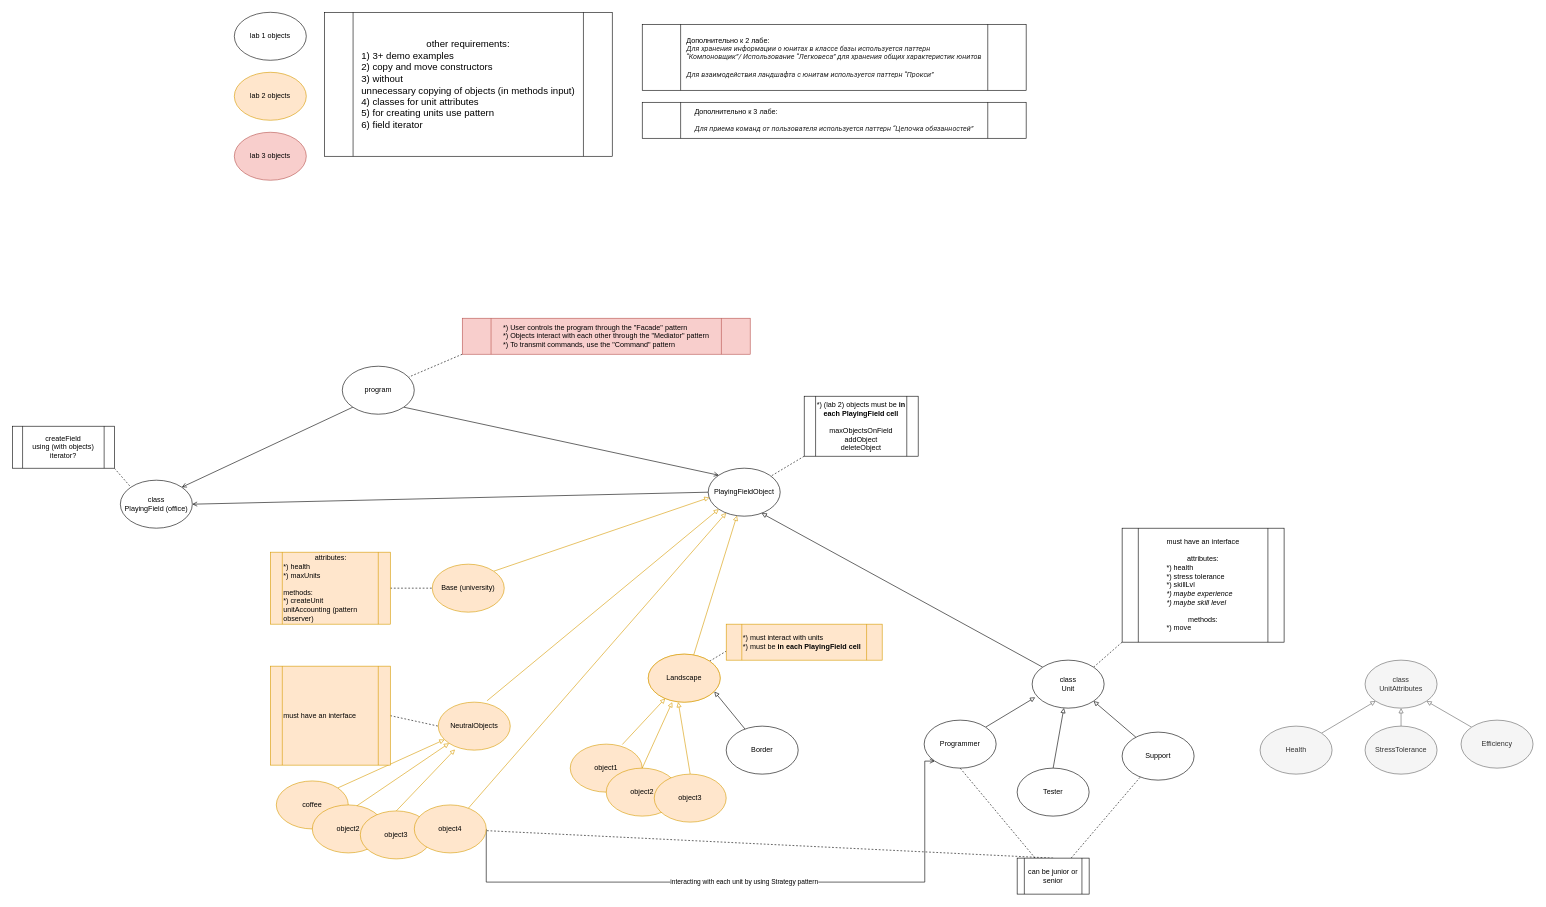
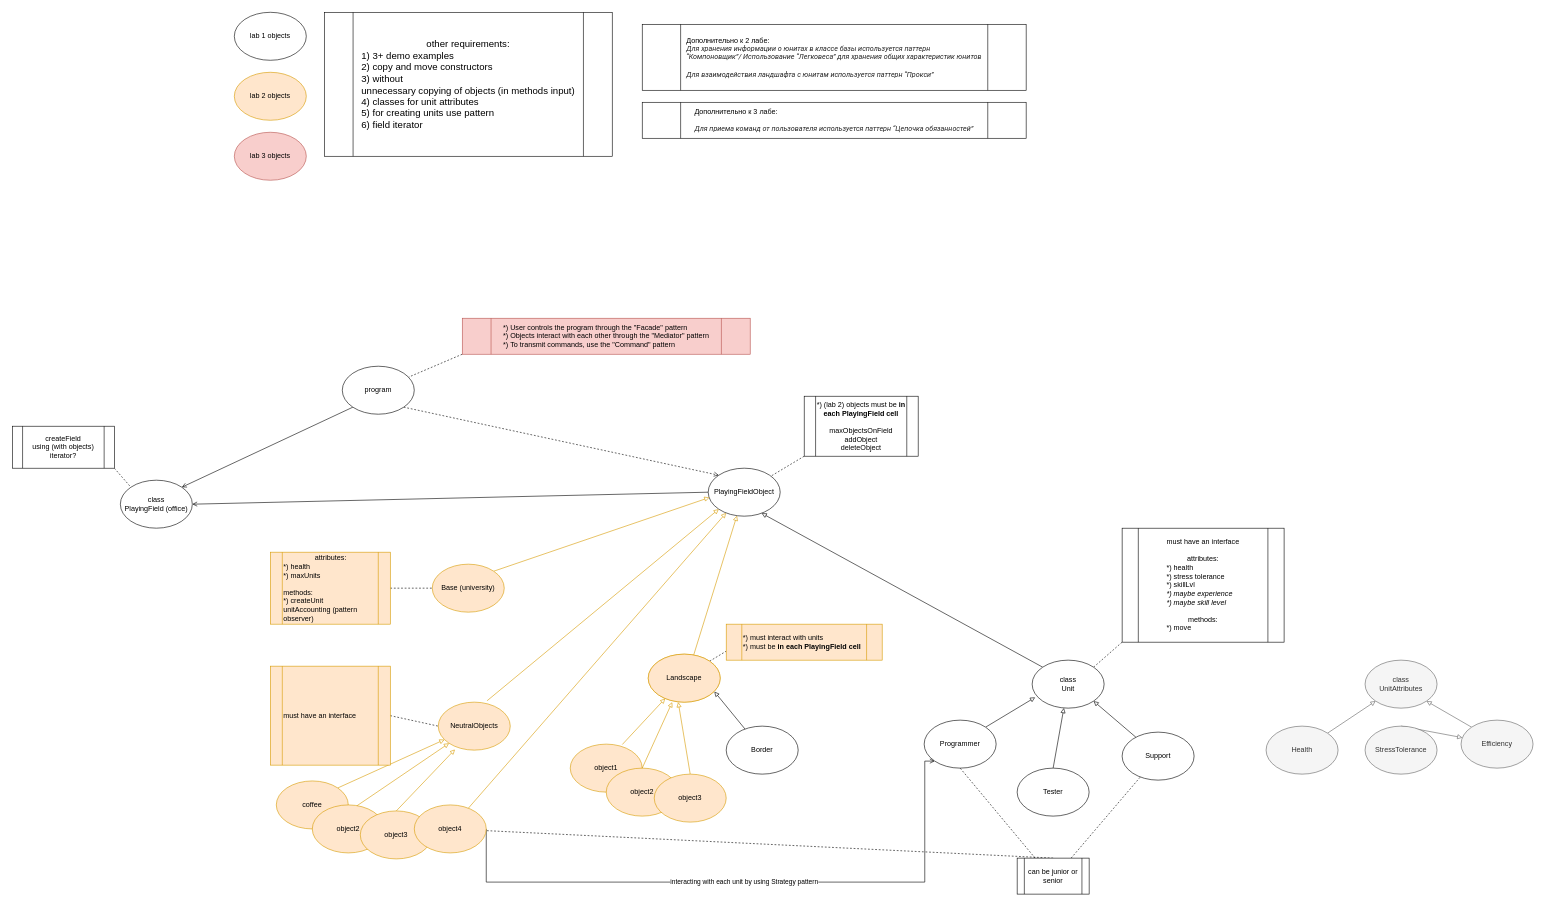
edge "program" -> "PlayingFieldObject": style solid -> dashed
edge "StressTolerance" -> "class UnitAttributes": now "StressTolerance" -> "Efficiency"
node "Health": moved (1296, 750) -> (1302, 750)
